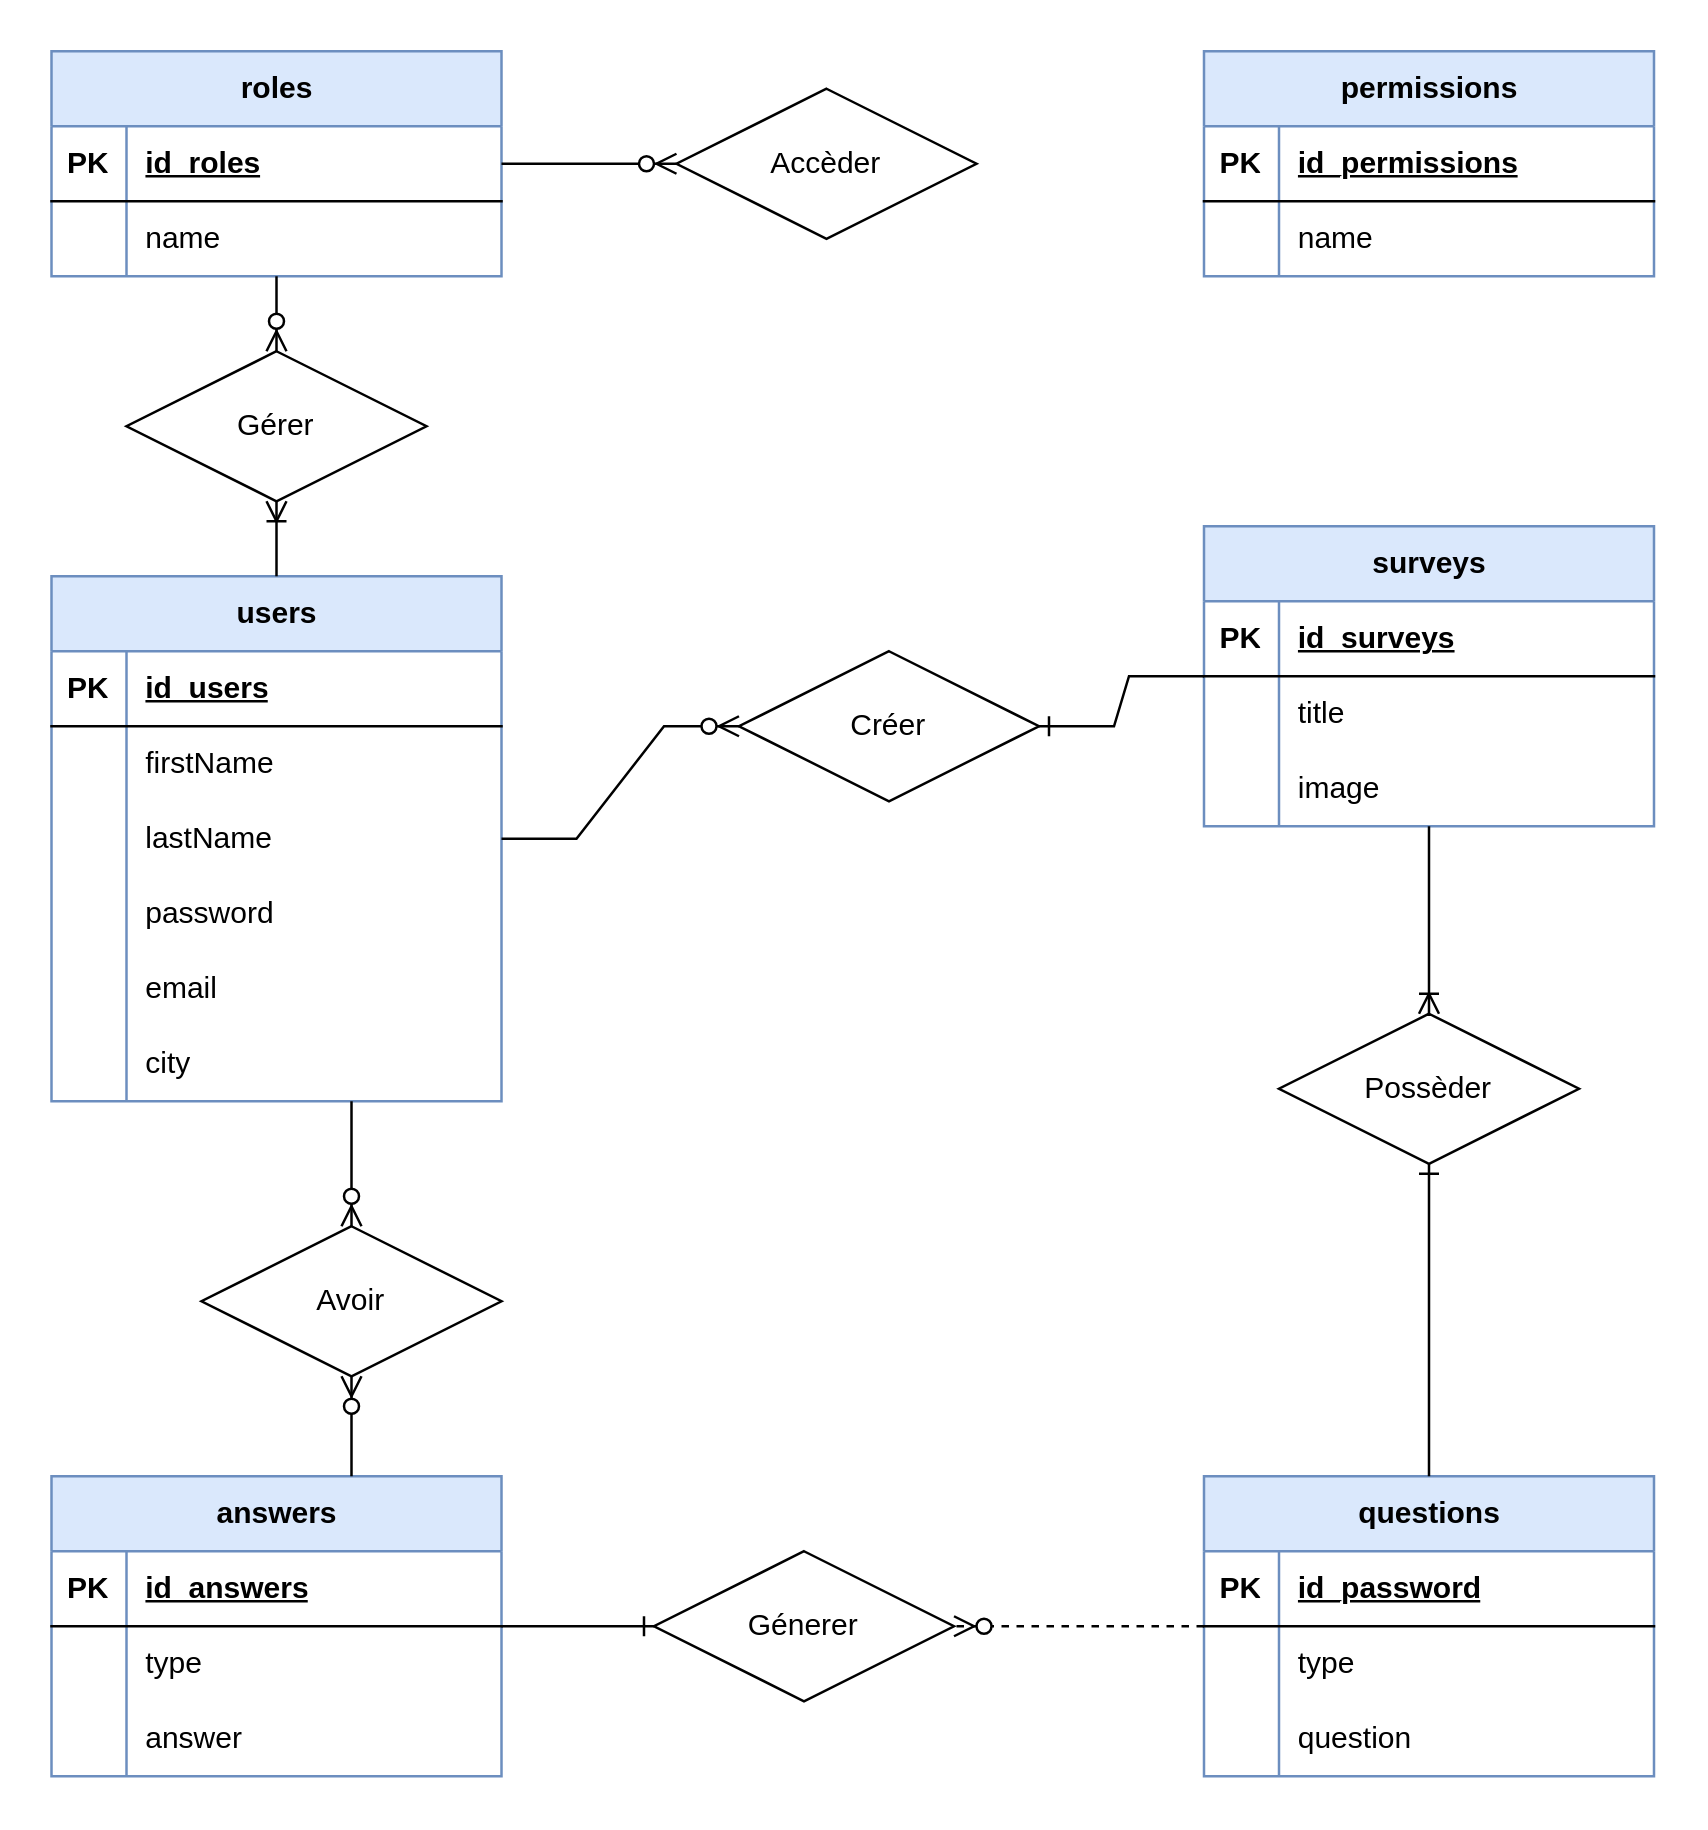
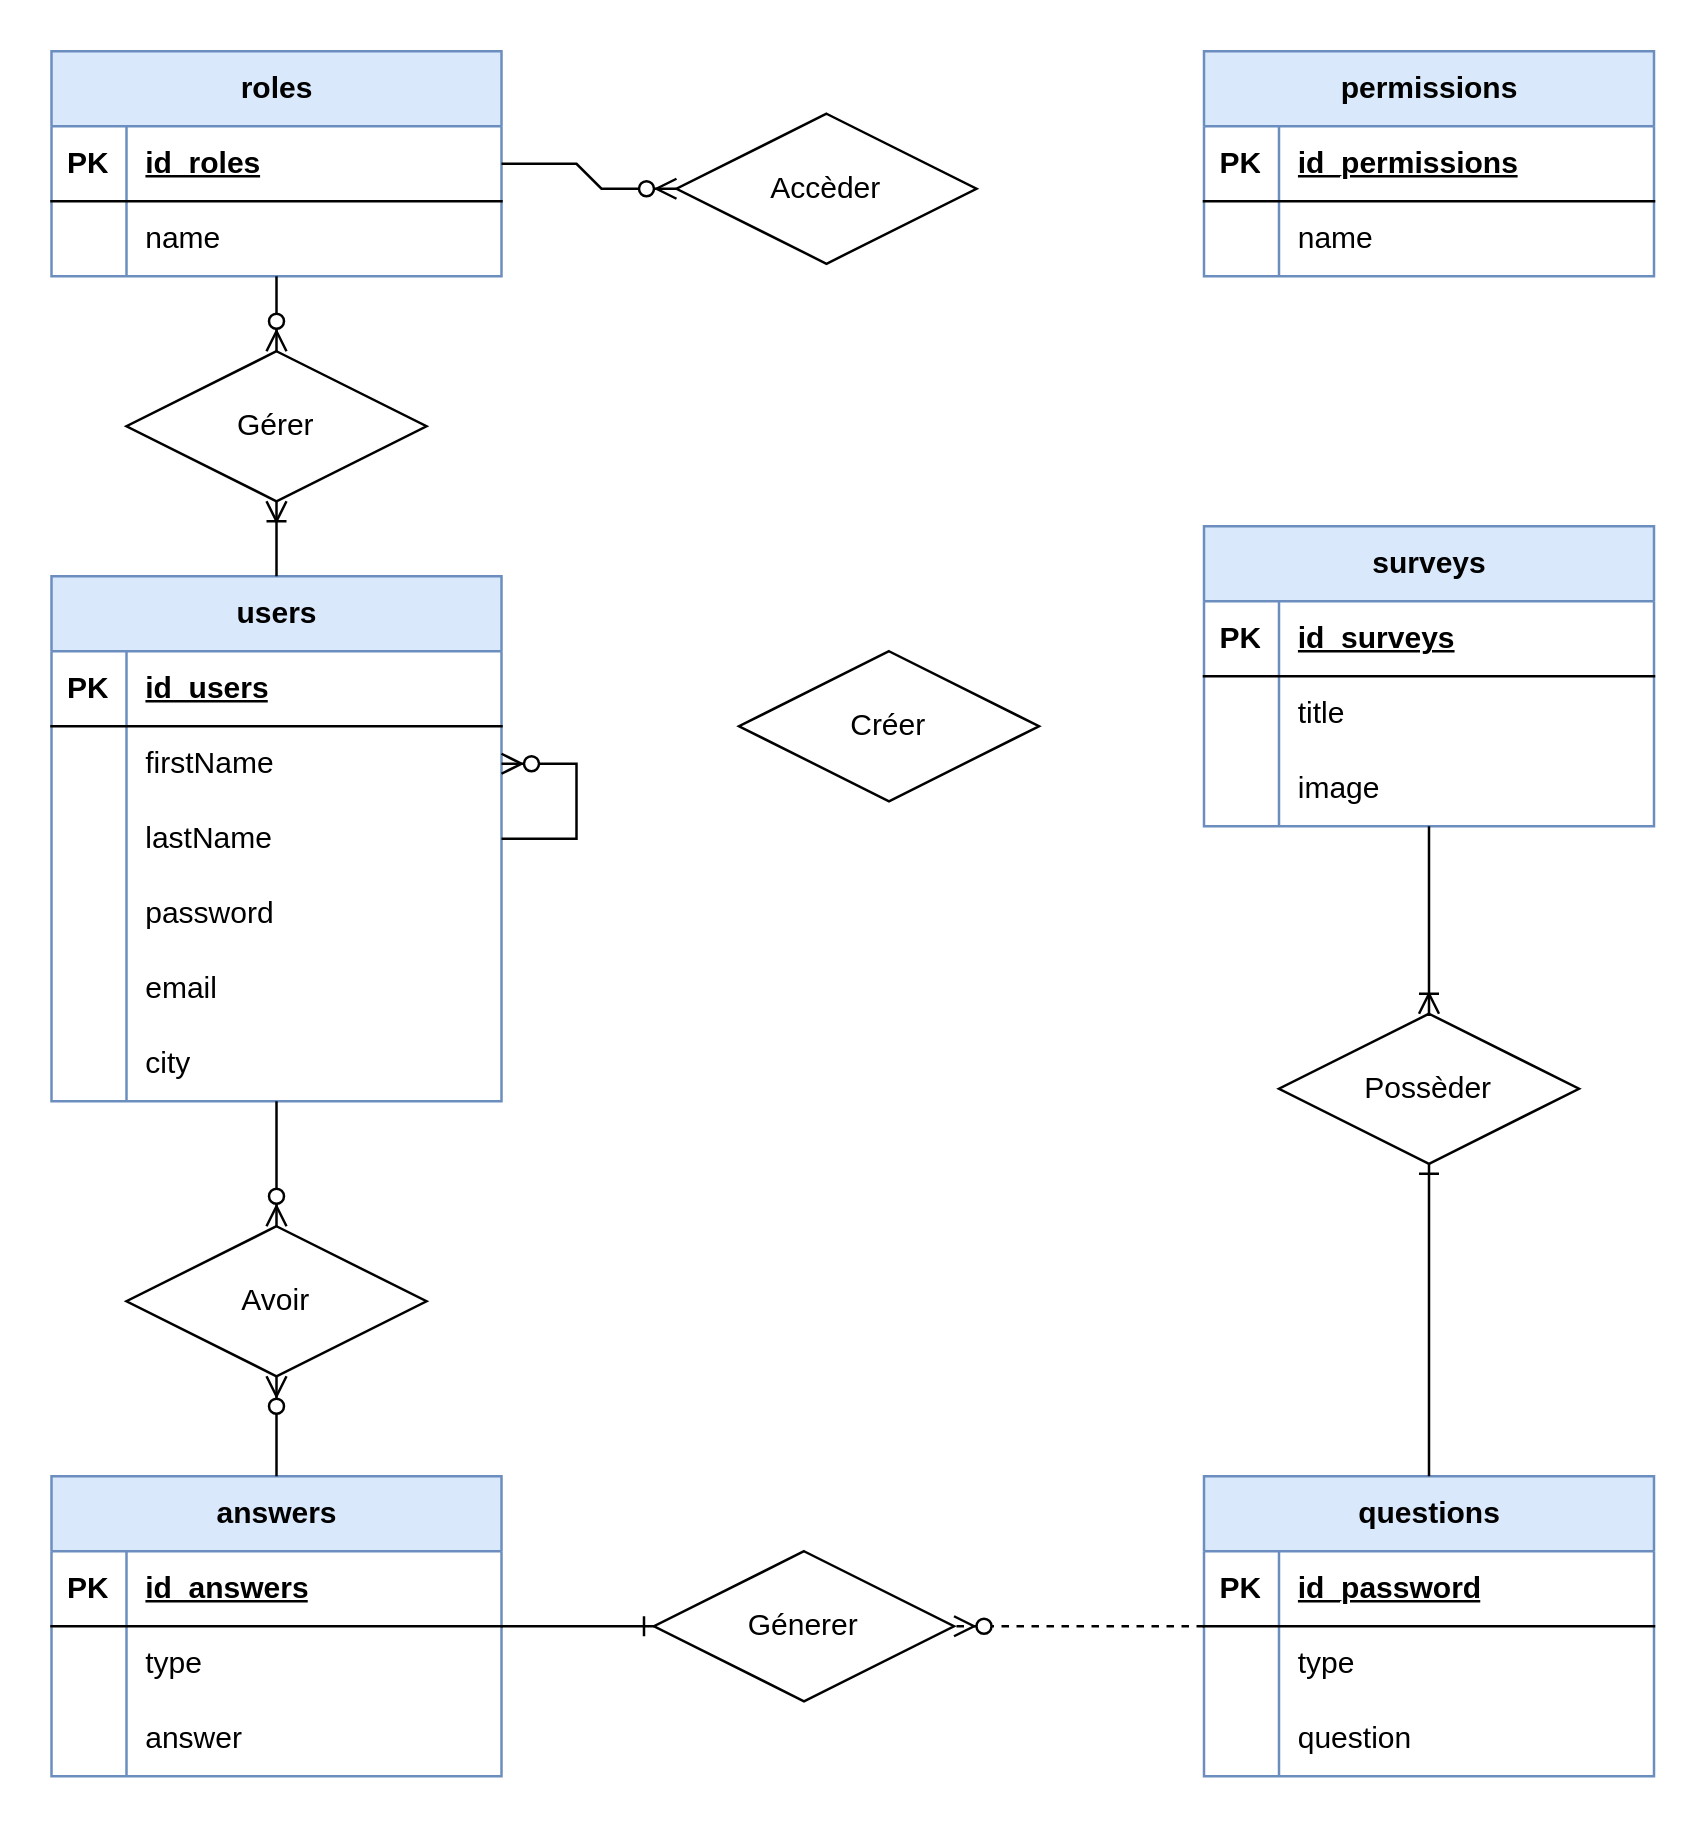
node "Accèder": moved (826, 164) -> (826, 189)
edge "surveys" -> "Créer": removed
edge "users" -> "Créer": now "users" -> "firstName"
node "Avoir": moved (351, 1301) -> (276, 1301)
